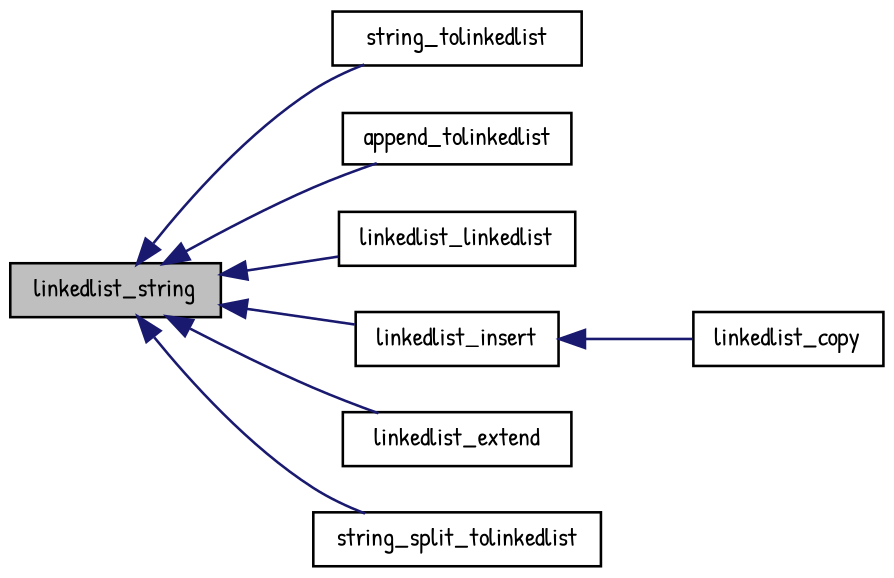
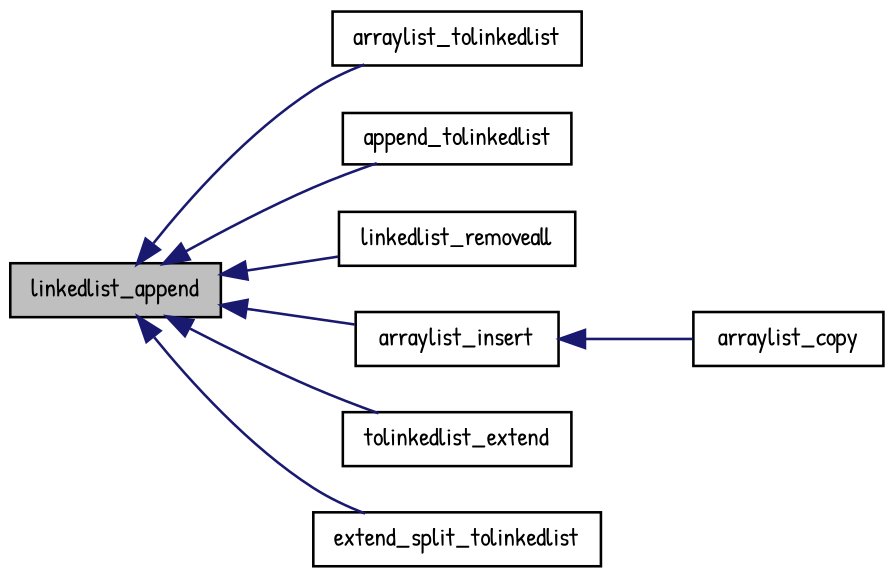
node "string_tolinkedlist": label "string_tolinkedlist" -> "arraylist_tolinkedlist"
node "linkedlist_linkedlist": label "linkedlist_linkedlist" -> "linkedlist_removeall"
node "linkedlist_string": label "linkedlist_string" -> "linkedlist_append"
node "linkedlist_insert": label "linkedlist_insert" -> "arraylist_insert"
node "linkedlist_copy": label "linkedlist_copy" -> "arraylist_copy"
node "linkedlist_extend": label "linkedlist_extend" -> "tolinkedlist_extend"
node "string_split_tolinkedlist": label "string_split_tolinkedlist" -> "extend_split_tolinkedlist"
